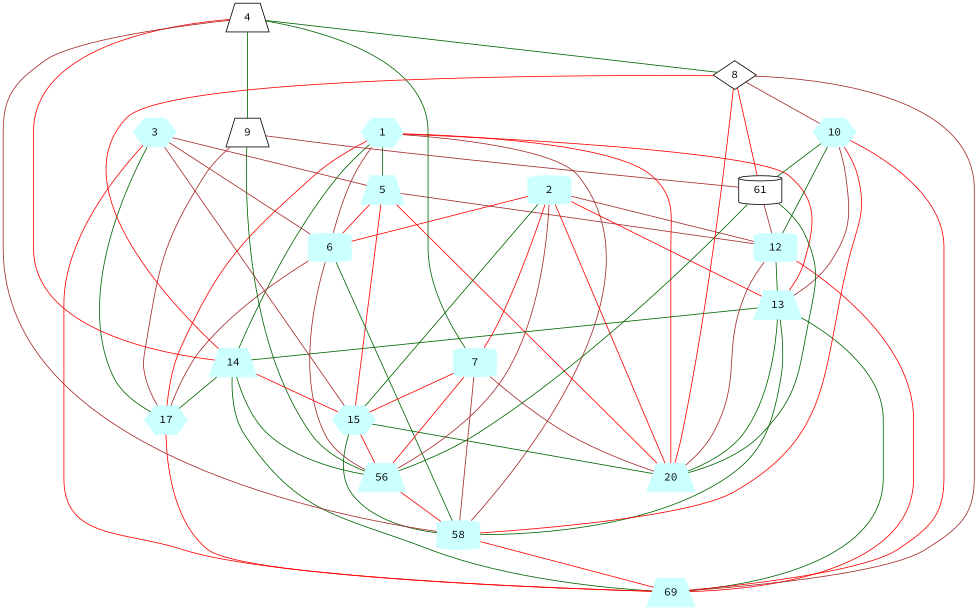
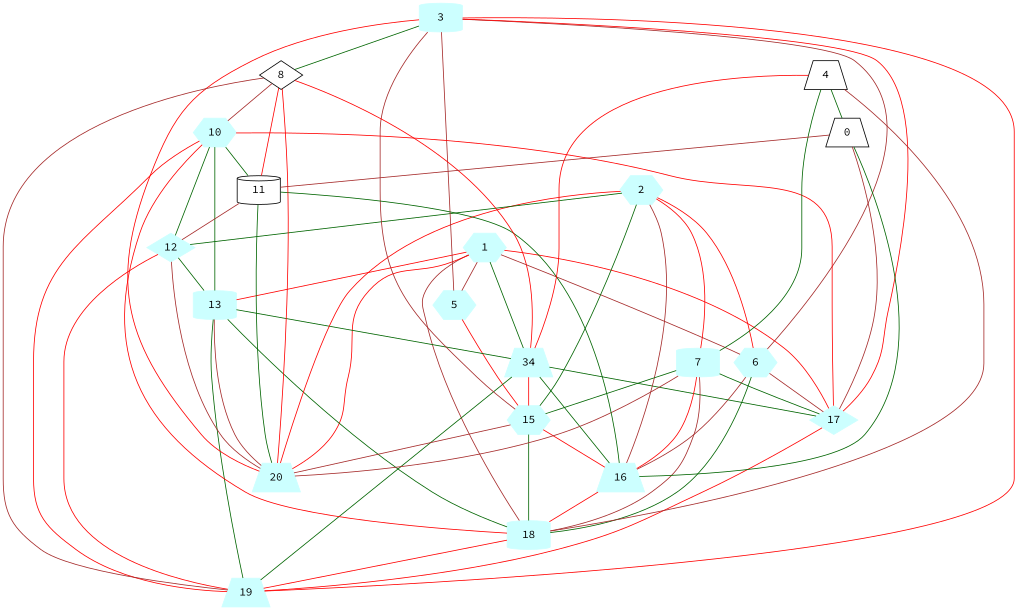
edge "4" -- "8": now "3" -- "8"
node "3": shape hexagon -> cylinder
node "9": label "9" -> "0"
edge "1" -- "5": color darkgreen -> brown
edge "10" -- "17": added
node "5": shape trapezium -> hexagon
node "2": shape cylinder -> hexagon
node "61": label "61" -> "11"
edge "5" -- "6": removed
edge "5" -- "12": removed
edge "2" -- "12": color brown -> darkgreen
edge "10" -- "13": color brown -> darkgreen
edge "2" -- "13": removed
node "6": shape cylinder -> hexagon
node "12": shape cylinder -> diamond
edge "3" -- "17": color darkgreen -> red
node "13": shape trapezium -> cylinder
edge "5" -- "20": now "3" -- "20"
node "14": label "14" -> "34"
edge "7" -- "15": color red -> darkgreen
edge "7" -- "17": added
edge "13" -- "20": color darkgreen -> brown
node "17": shape hexagon -> diamond
edge "15" -- "20": color darkgreen -> brown
node "56": label "56" -> "16"
node "58": label "58" -> "18"
node "69": label "69" -> "19"
